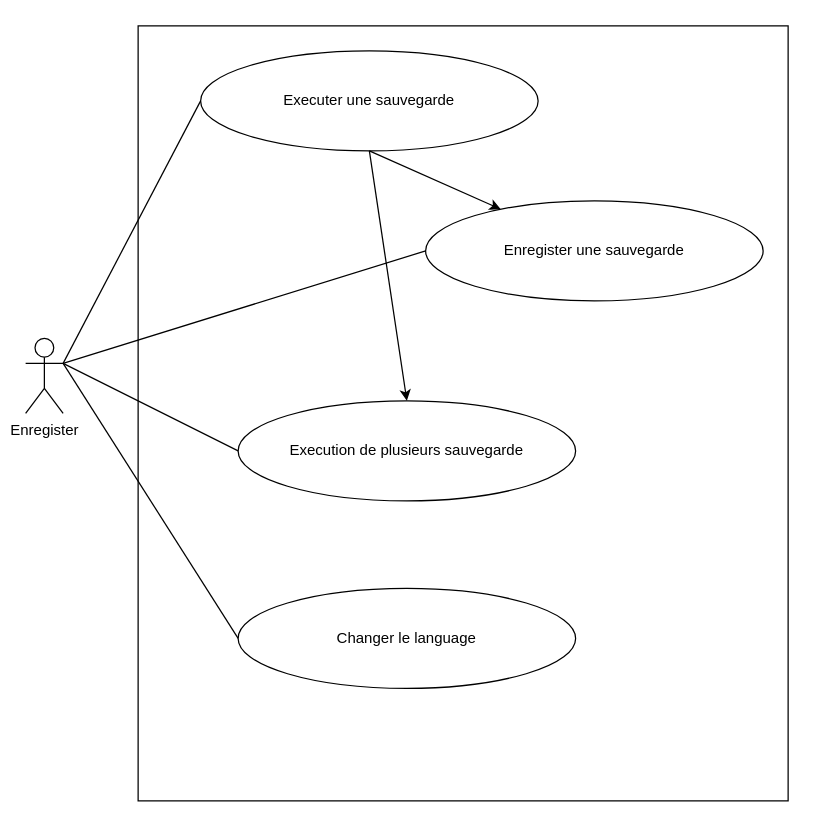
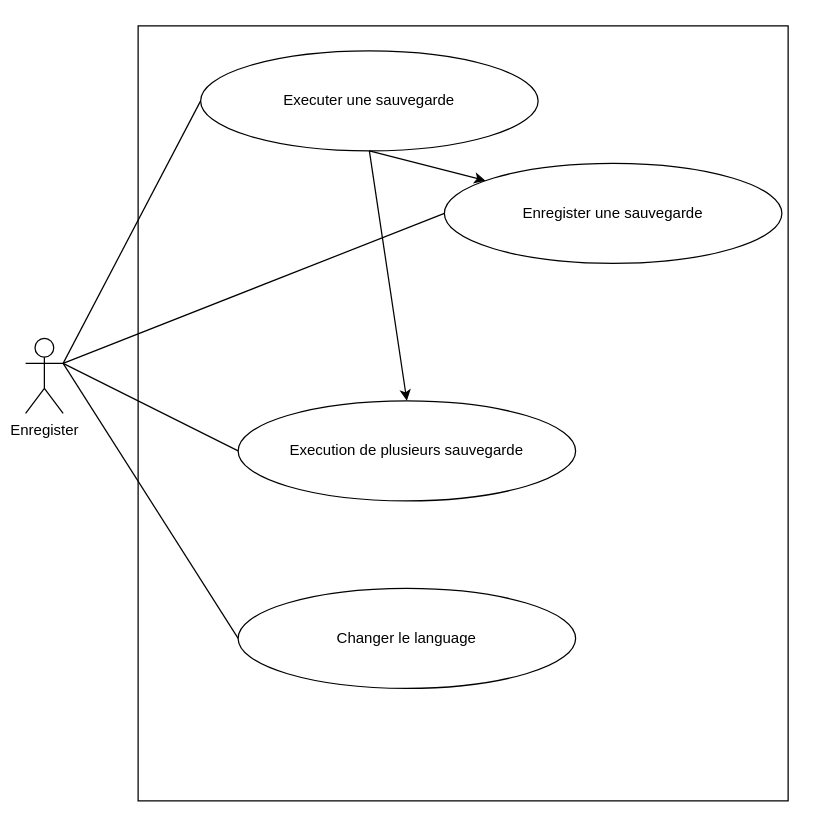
node "Enregister une sauvegarde": moved (594, 251) -> (613, 213)
